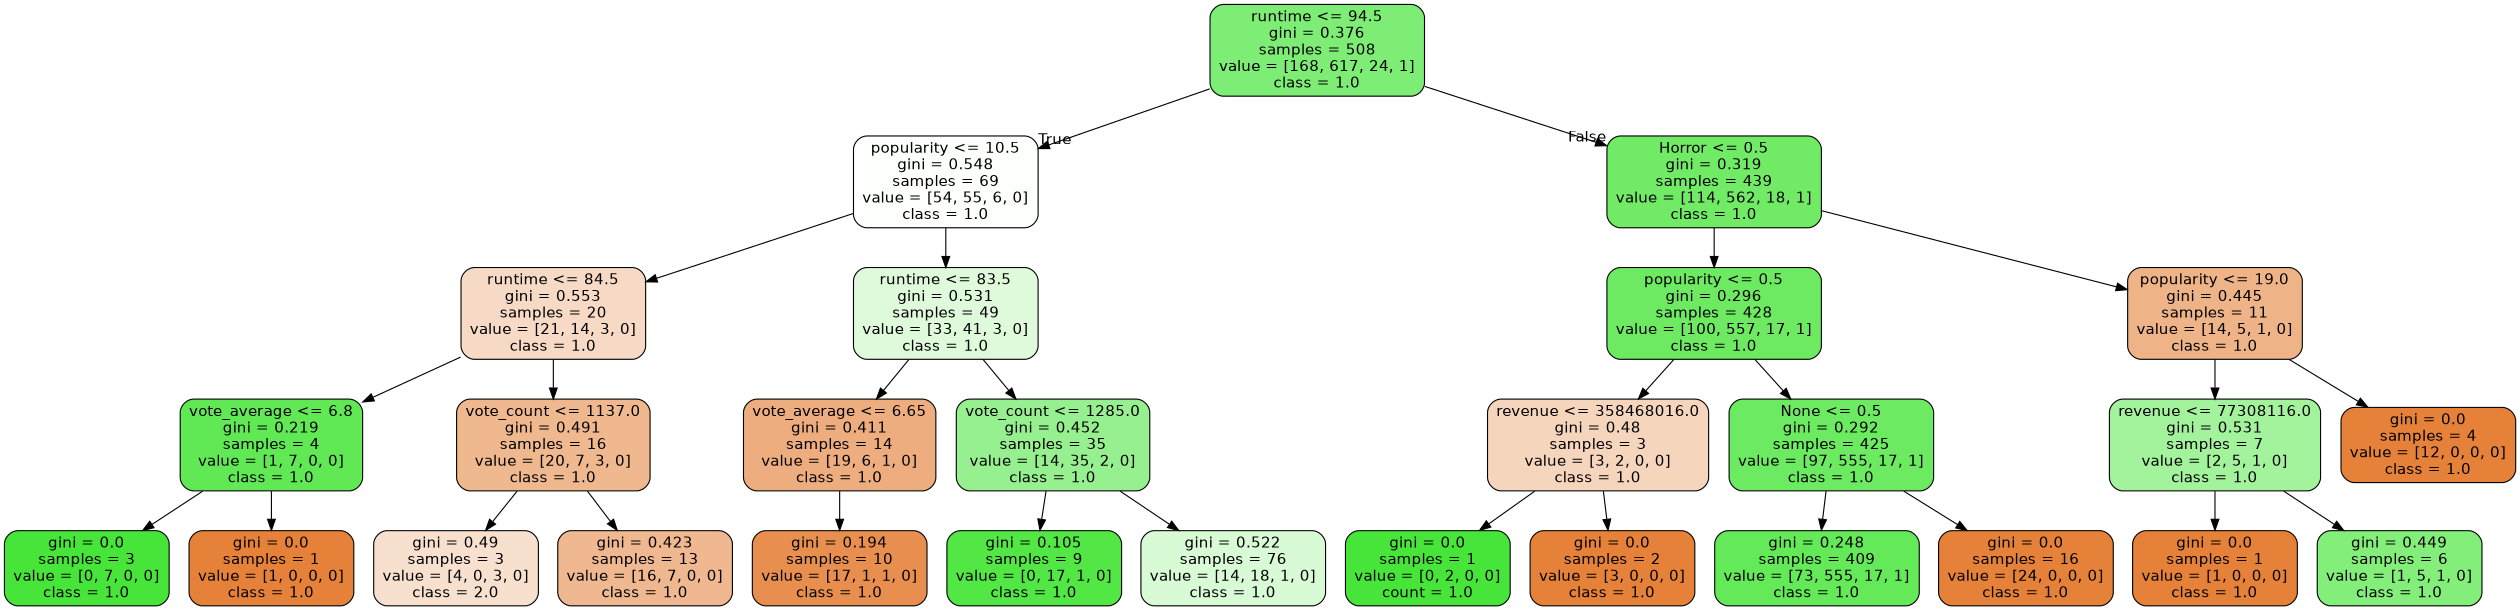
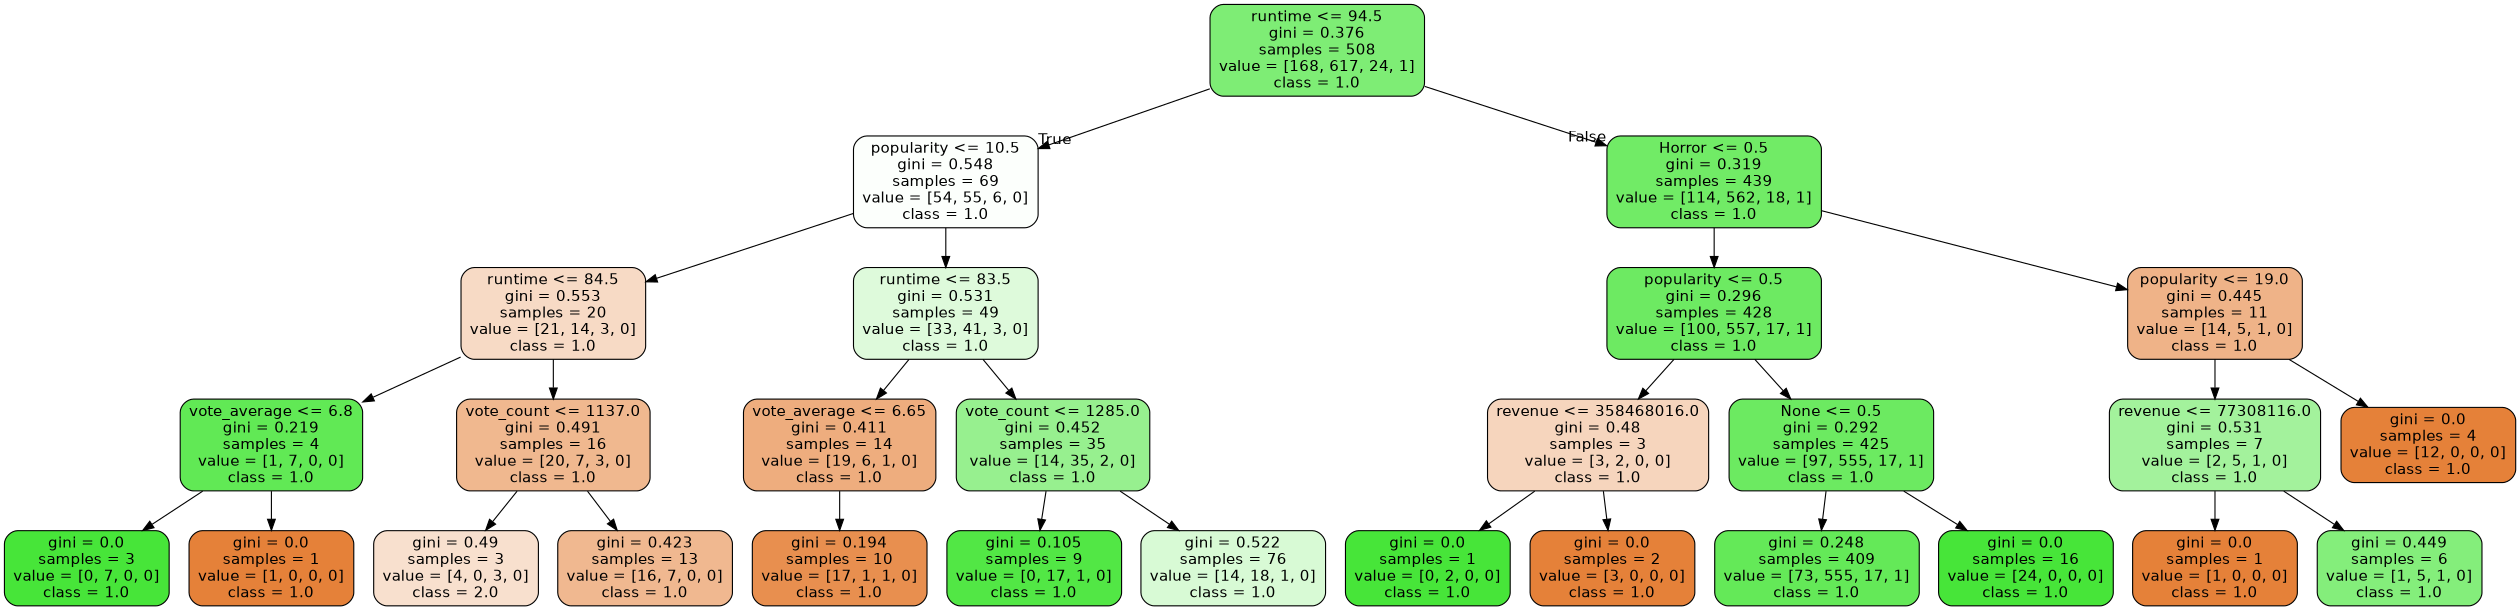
node "gini = 0.0 samples = 1 value = [0, 2, 0, 0] count = 1.0": label "gini = 0.0 samples = 1 value = [0, 2, 0, 0] count = 1.0" -> "gini = 0.0 samples = 1 value = [0, 2, 0, 0] class = 1.0"
node "gini = 0.0 samples = 16 value = [24, 0, 0, 0] class = 1.0": fillcolor #e58139 -> #47e539
